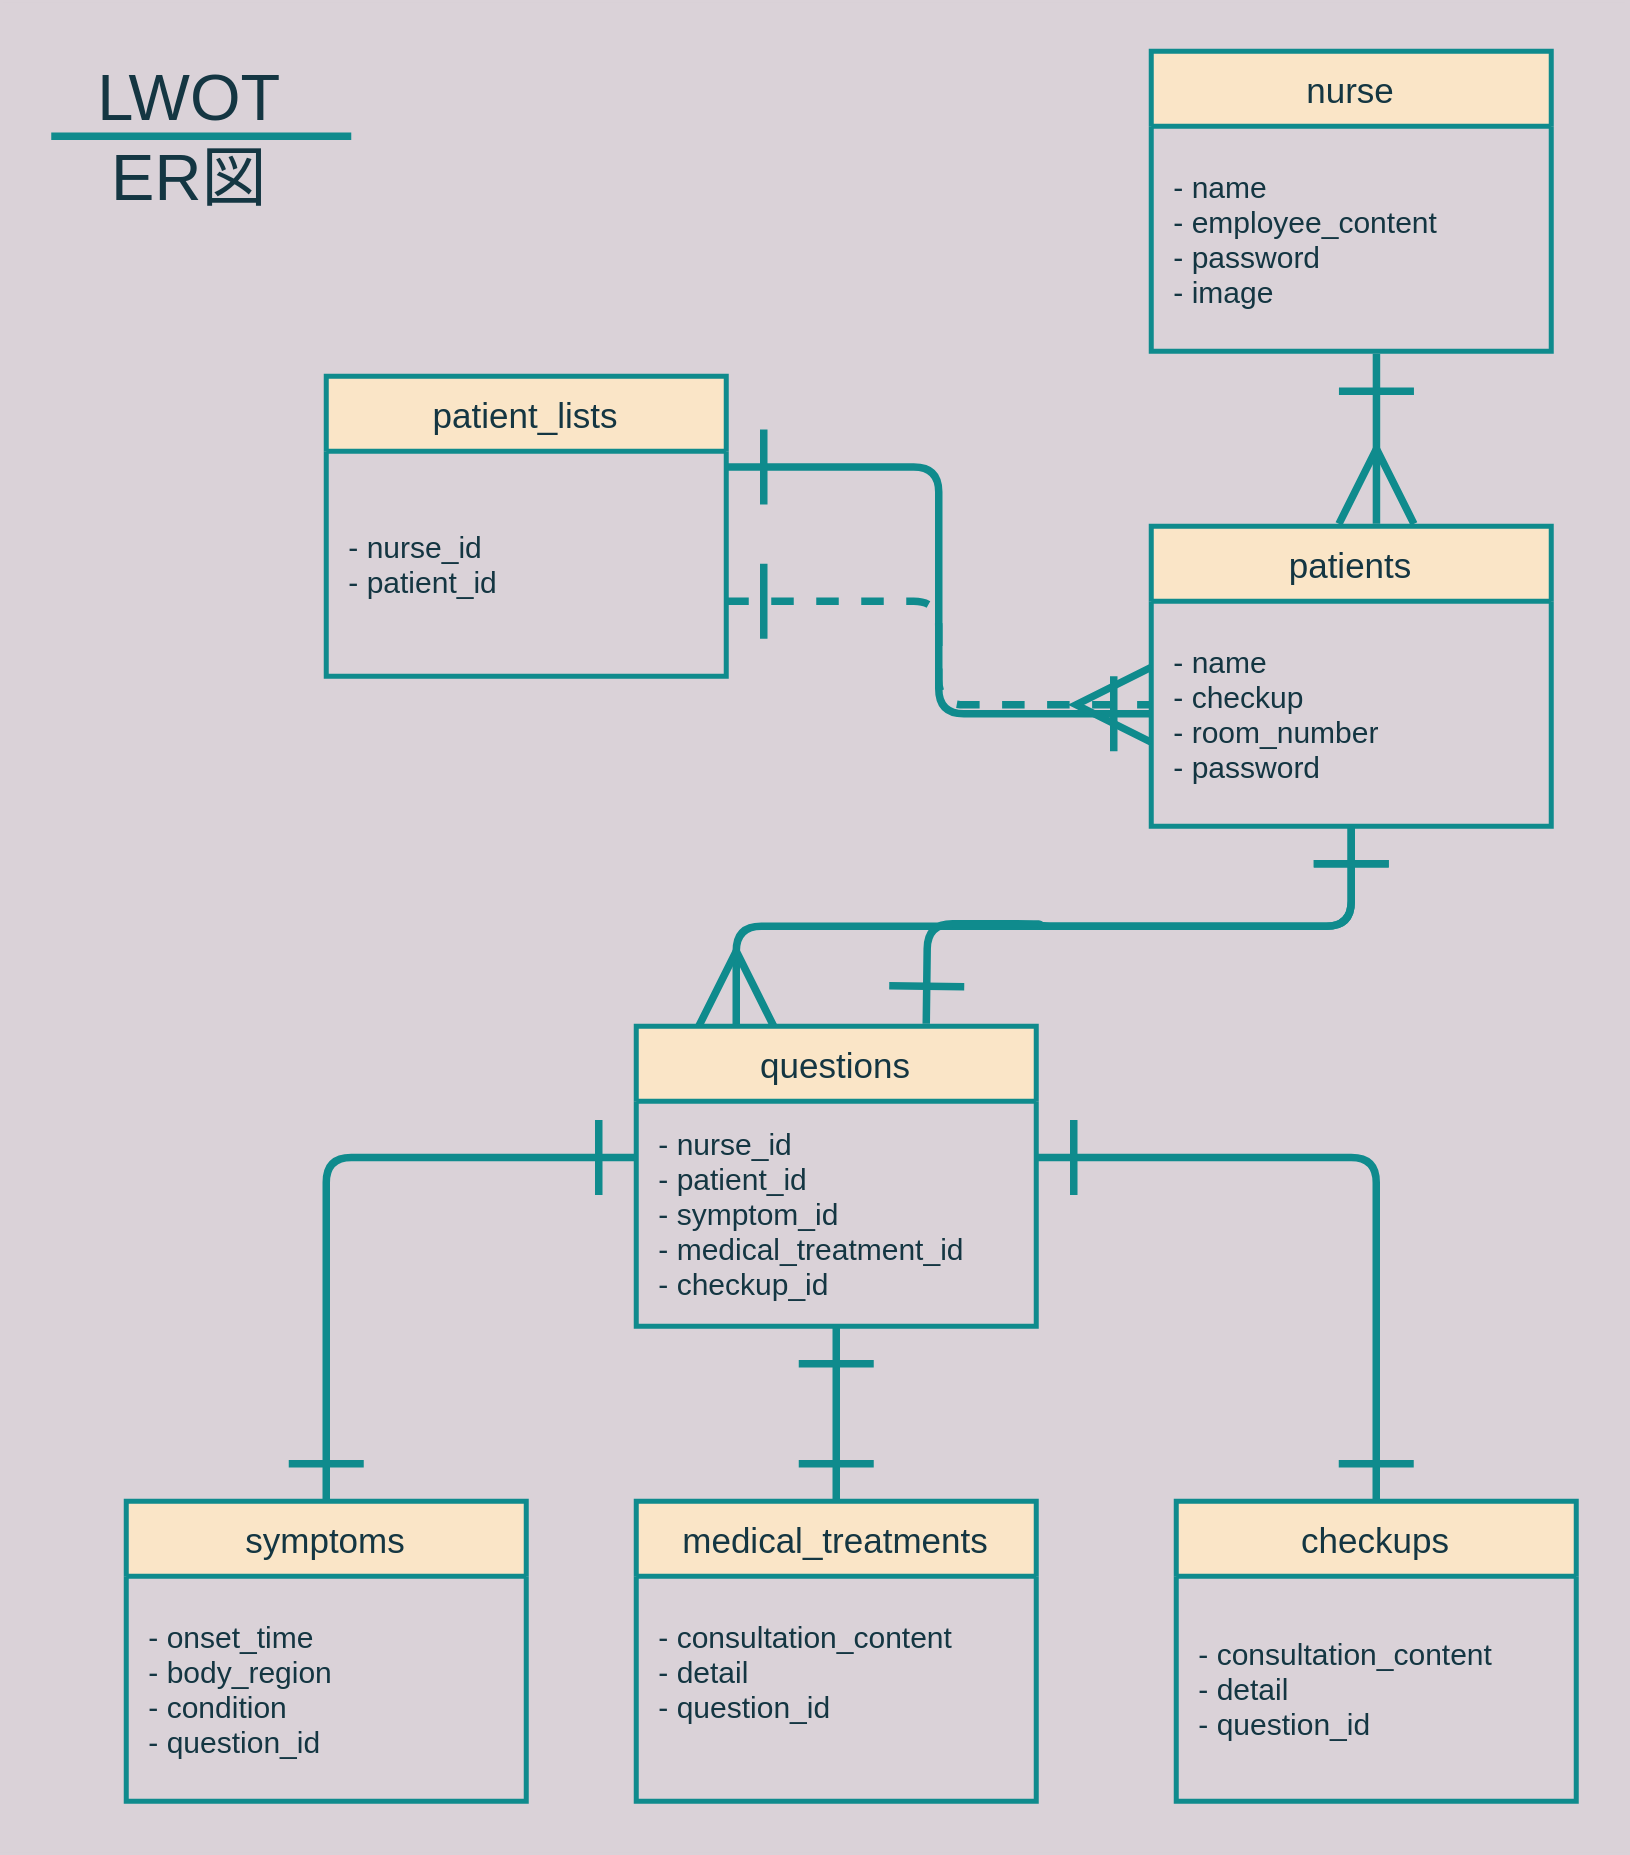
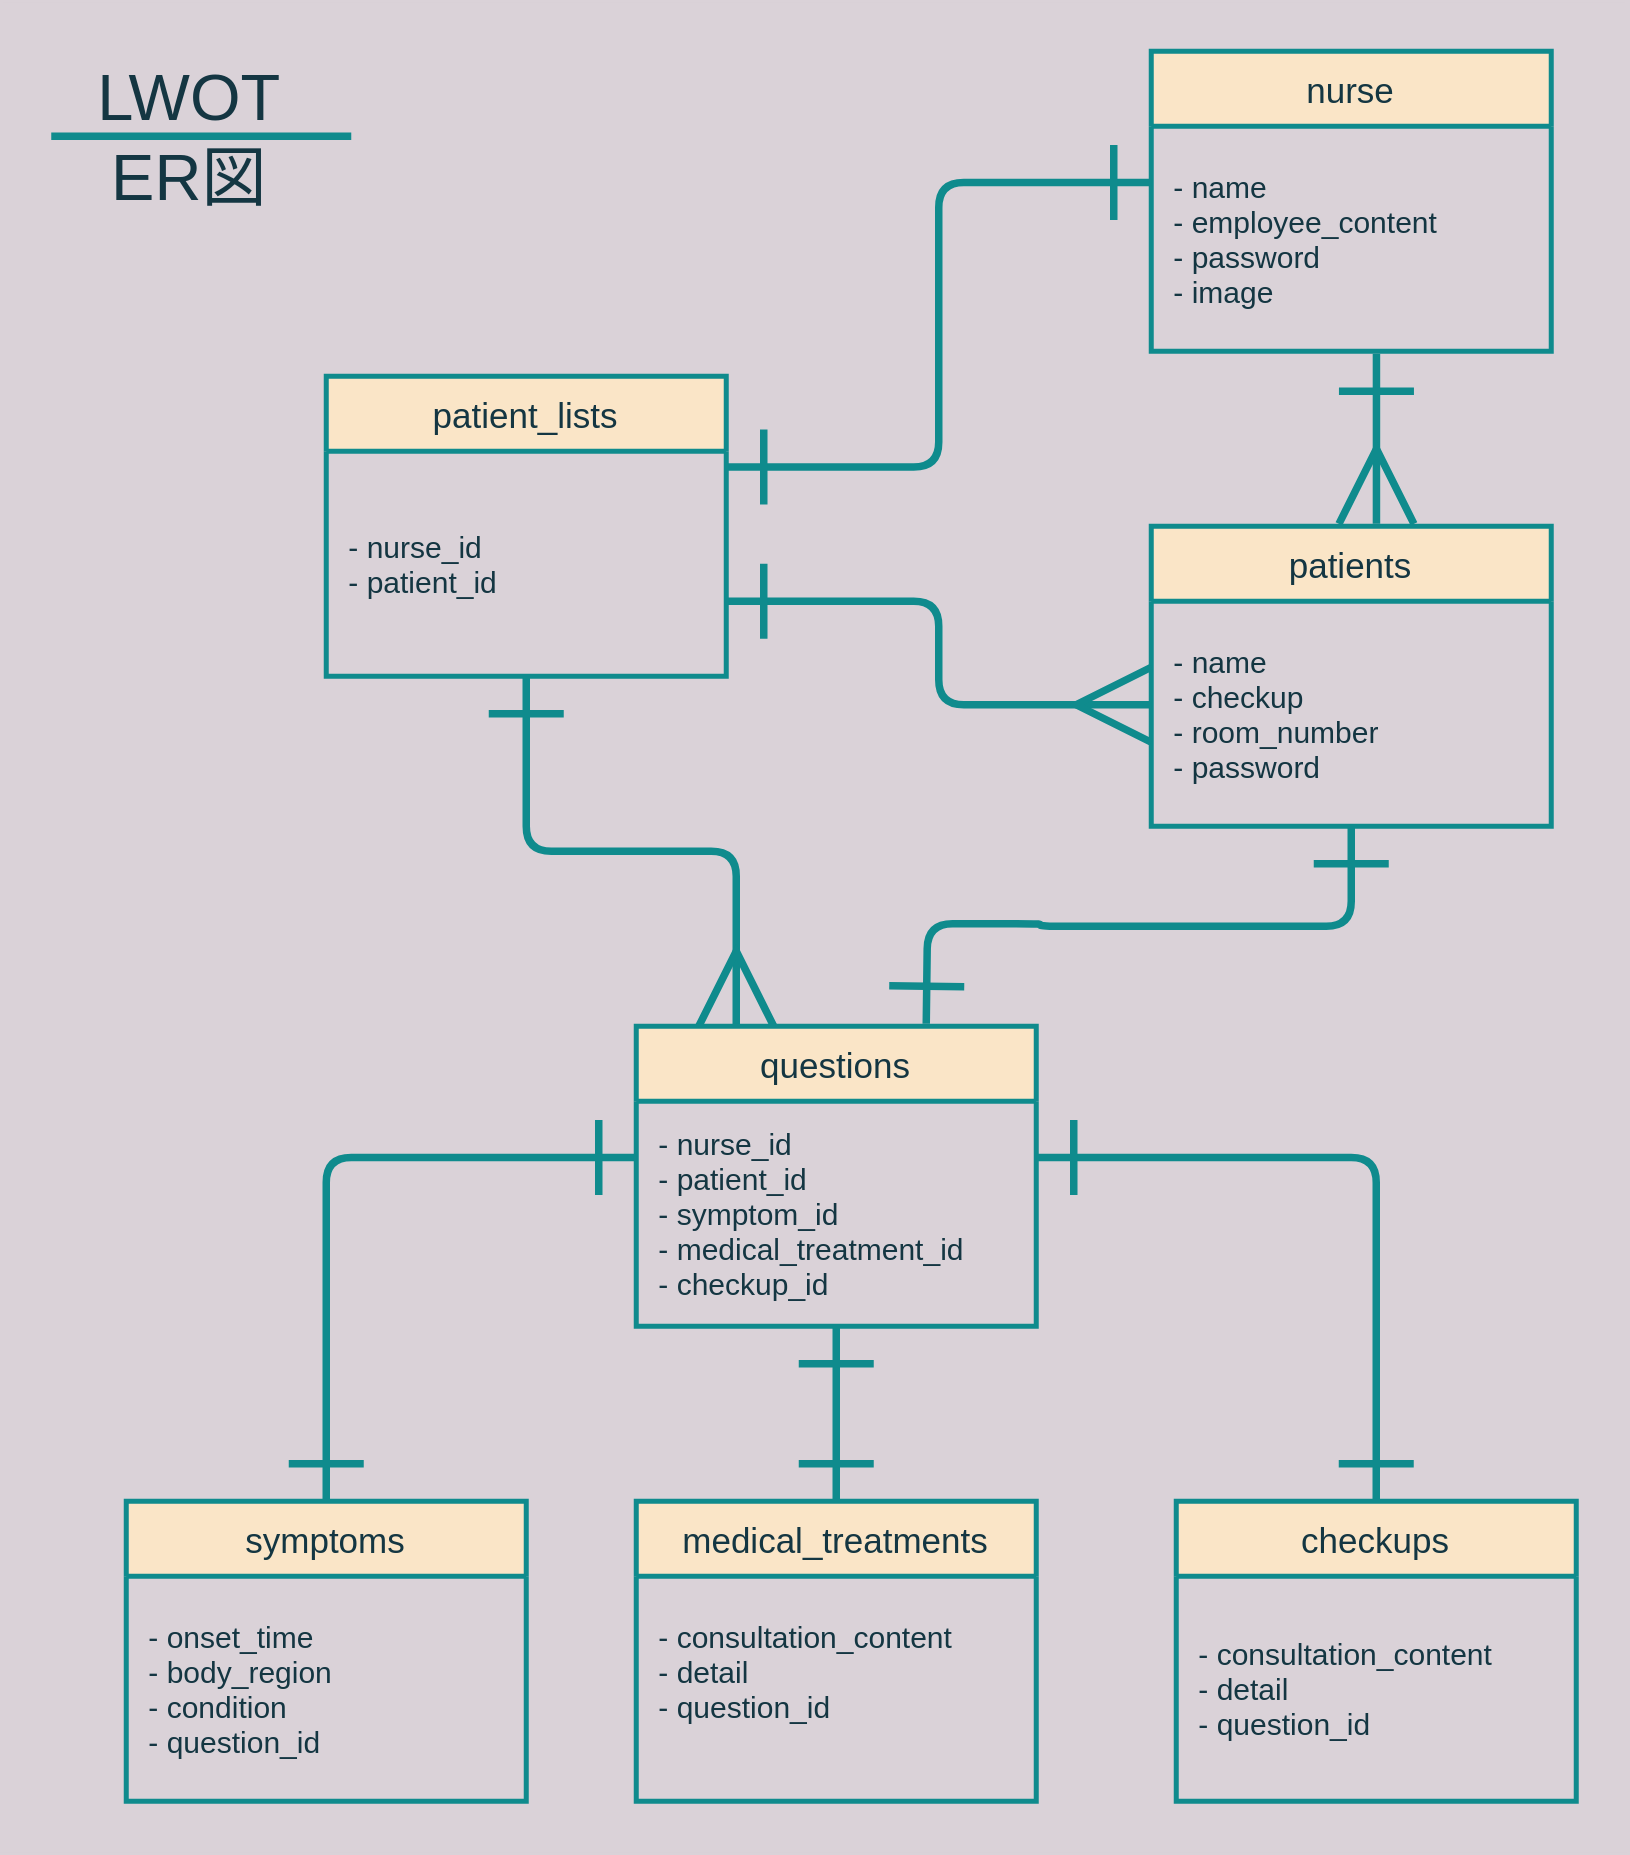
edge "patient_lists" -- "- name - checkup - room_number - password": style dashed -> solid
edge "- nurse_id - patient_id" -- "- name - checkup - room_number - password": now "- nurse_id - patient_id" -- "- name - employee_content - password - image"
edge "- name - checkup - room_number - password" -- "questions": now "- nurse_id - patient_id" -- "questions"
